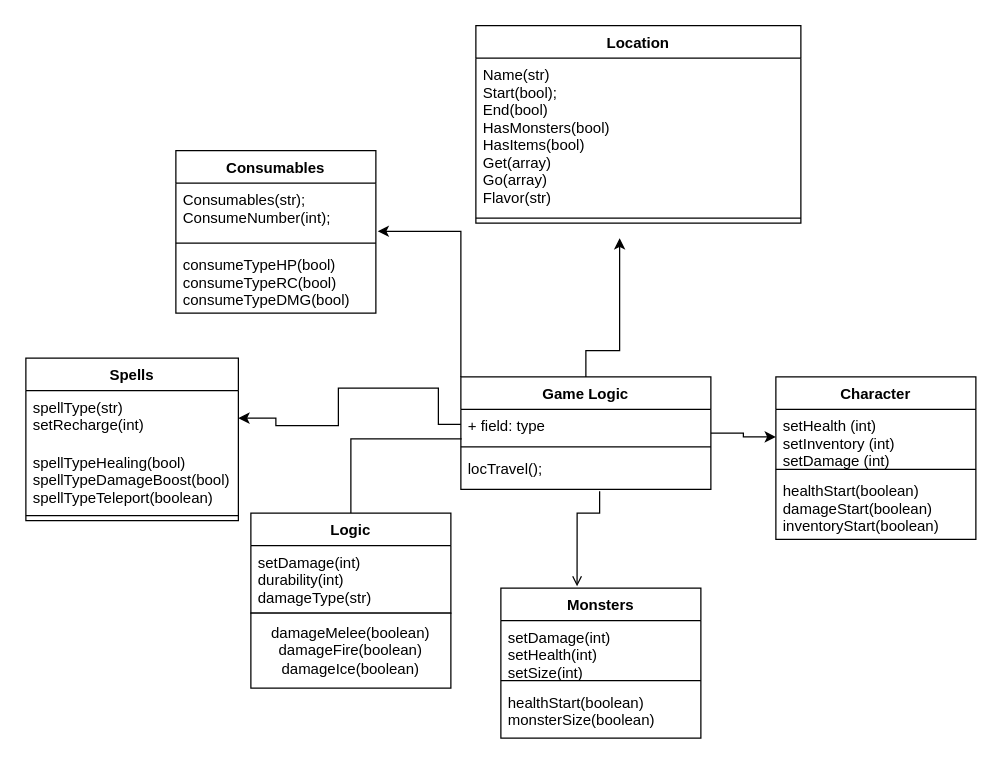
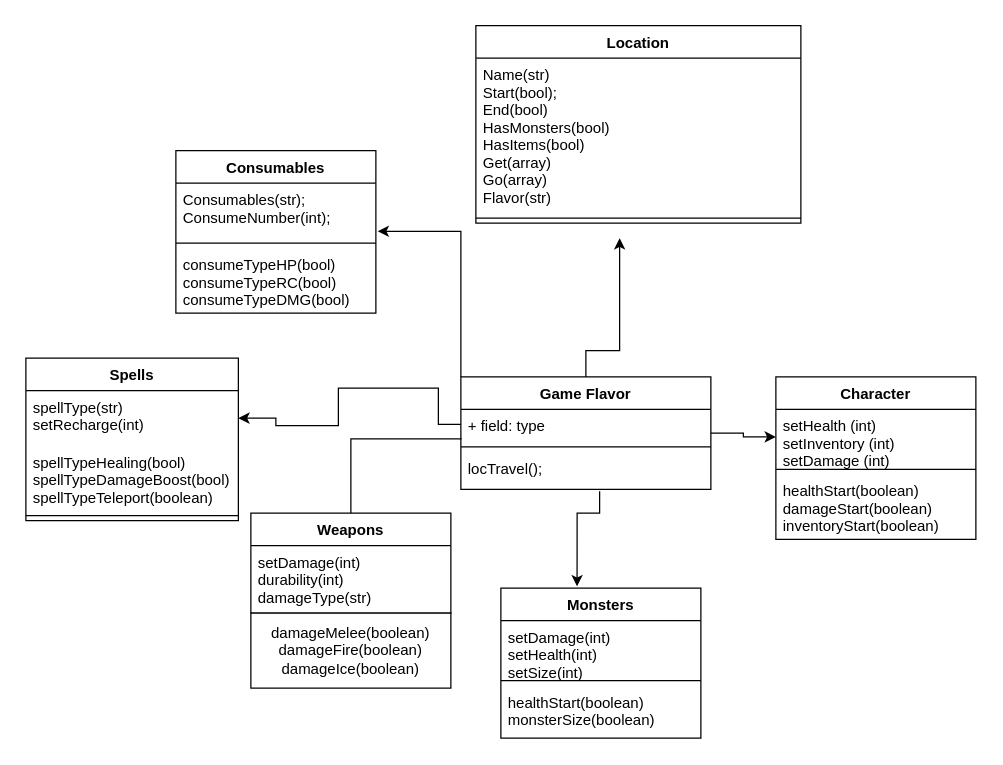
node "Game Logic": label "Game Logic" -> "Game Flavor"
node "Logic": label "Logic" -> "Weapons"
edge "locTravel();" -> "Monsters": arrowhead open -> classic
